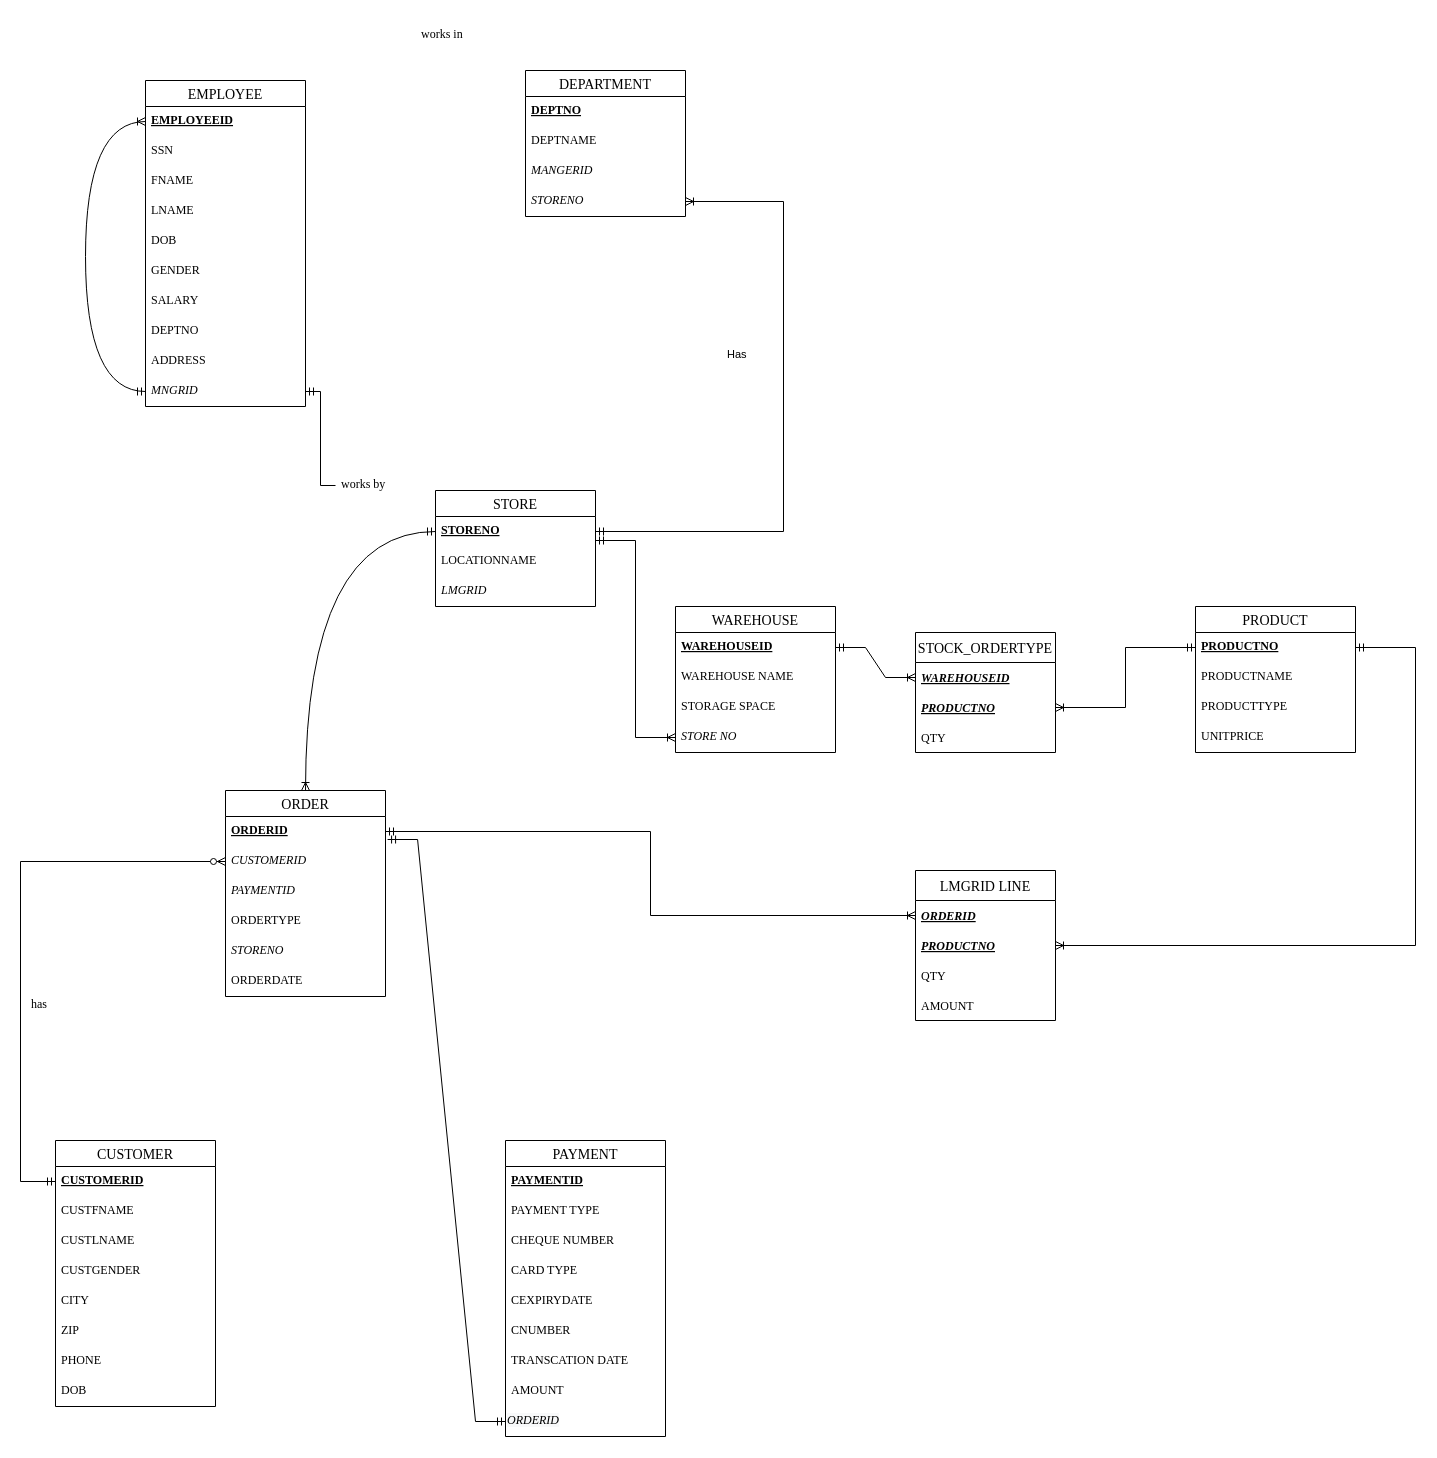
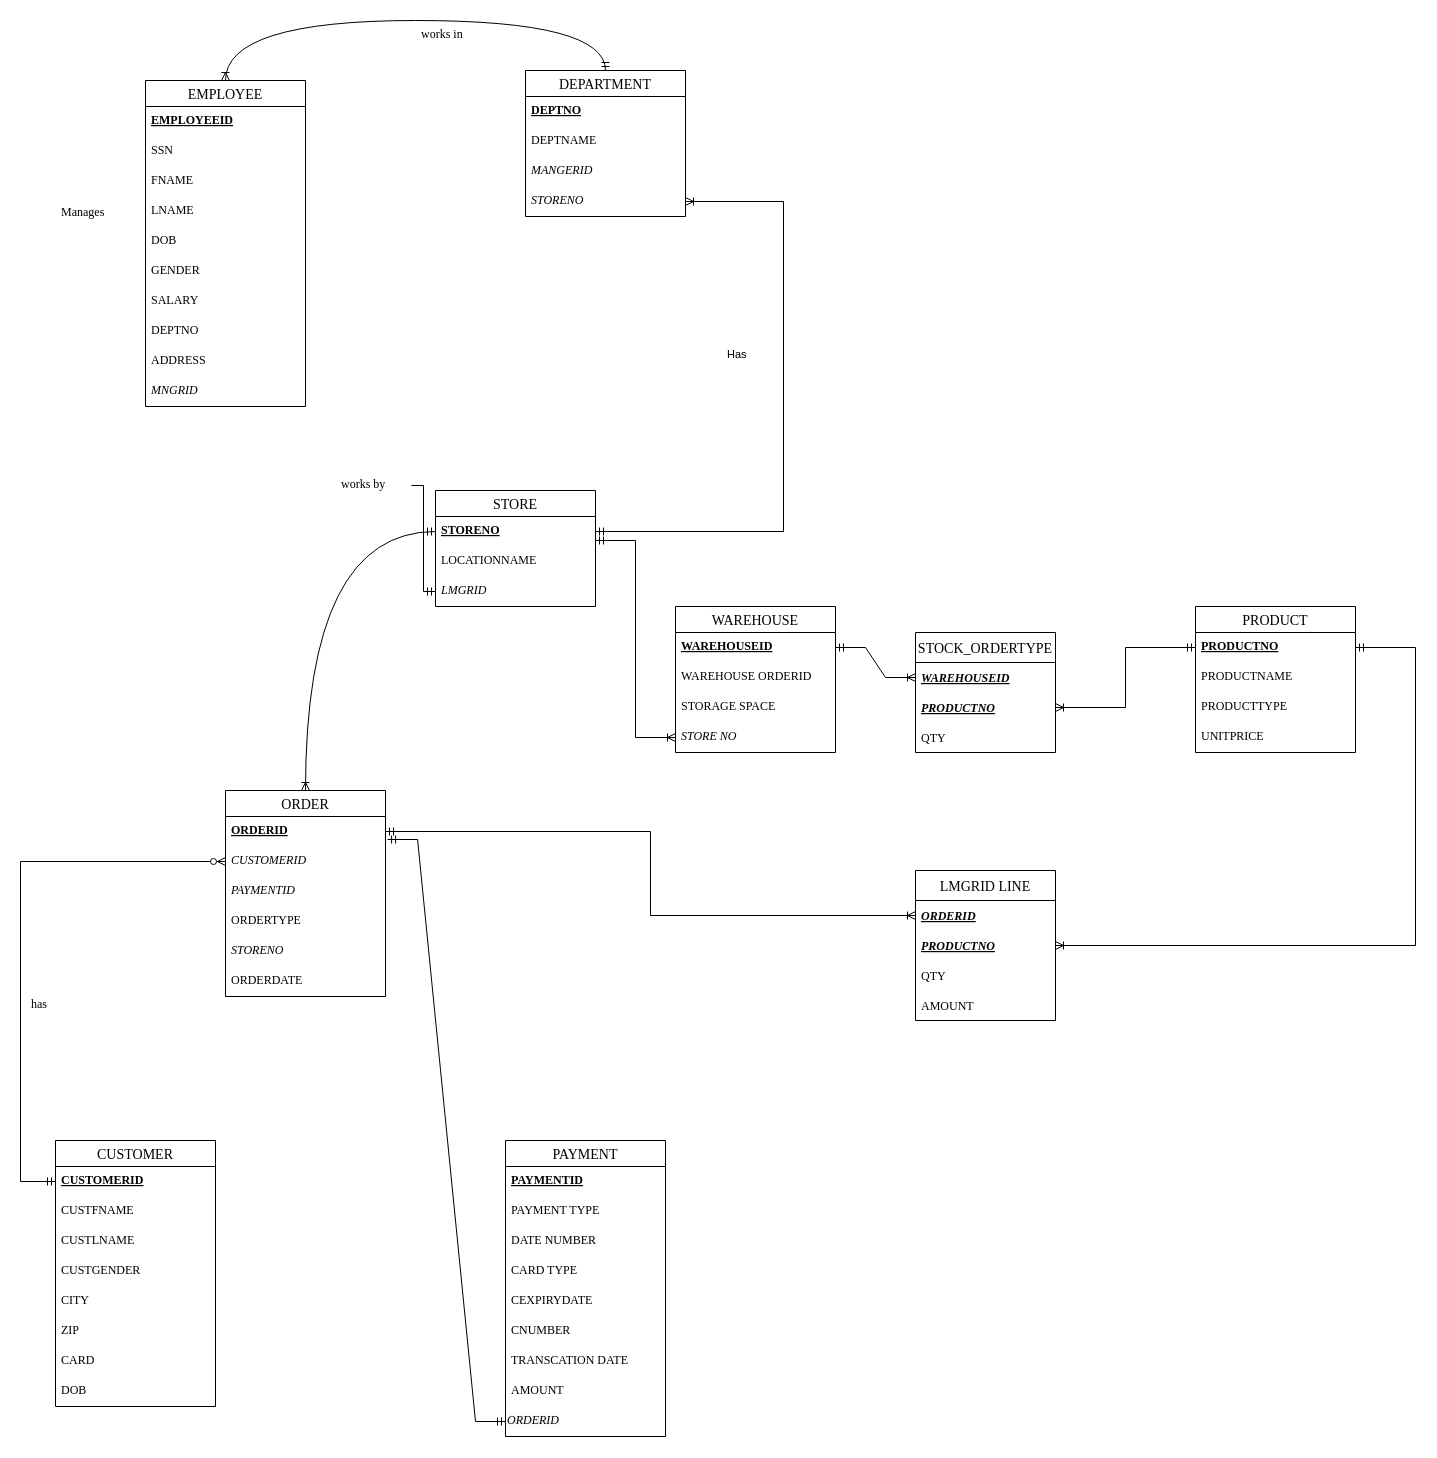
edge "DEPARTMENT" -- "EMPLOYEE": added
node "Manages": added
edge "EMPLOYEEID" -- "MNGRID": removed
edge "works by" -> "MNGRID": removed
edge "works by" -> "LMGRID": added
node "WAREHOUSE NAME": label "WAREHOUSE NAME" -> "WAREHOUSE ORDERID"
node "CHEQUE NUMBER": label "CHEQUE NUMBER" -> "DATE NUMBER"
node "PHONE": label "PHONE" -> "CARD"
